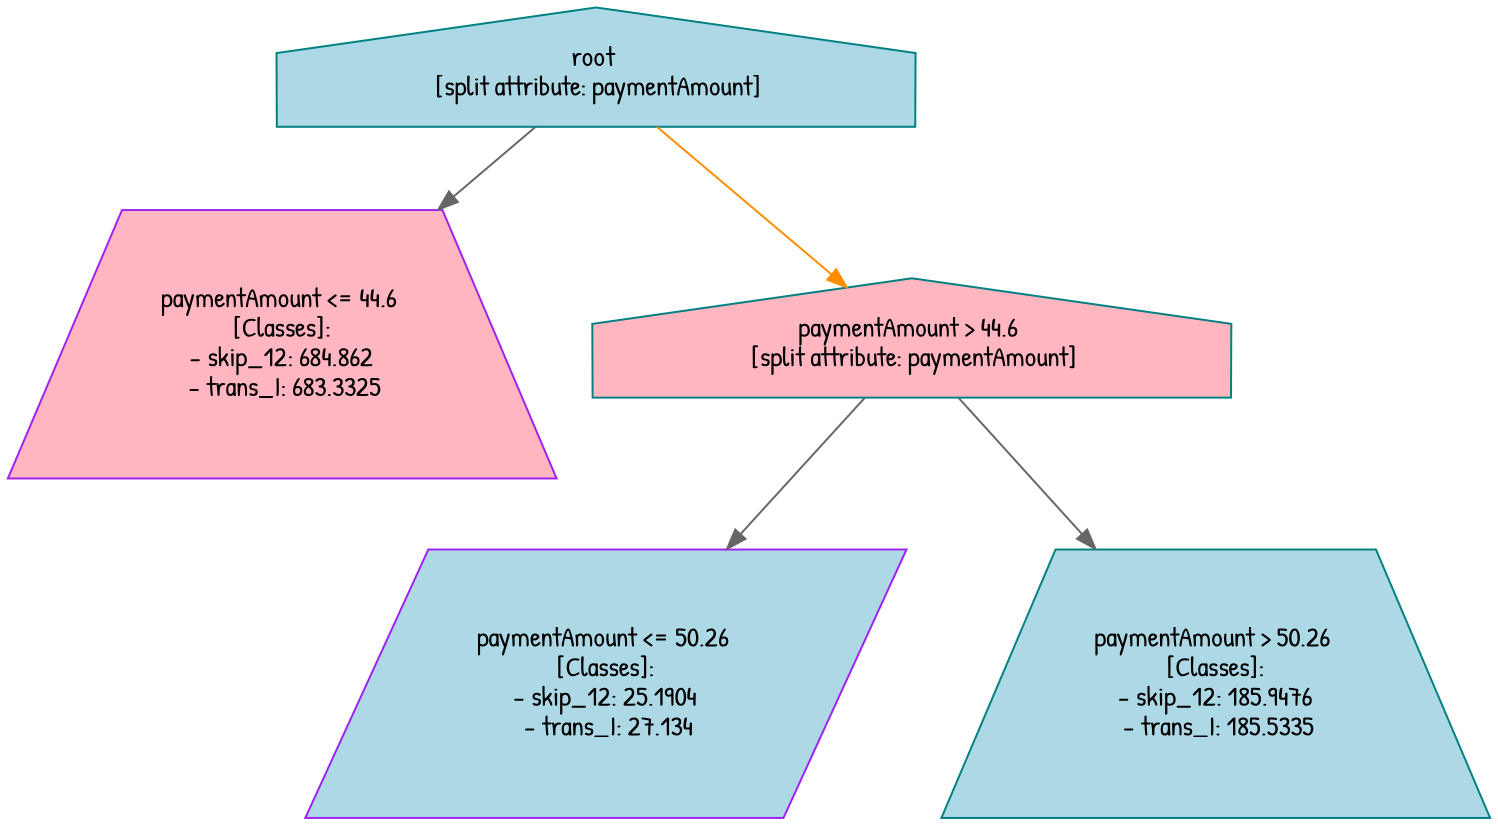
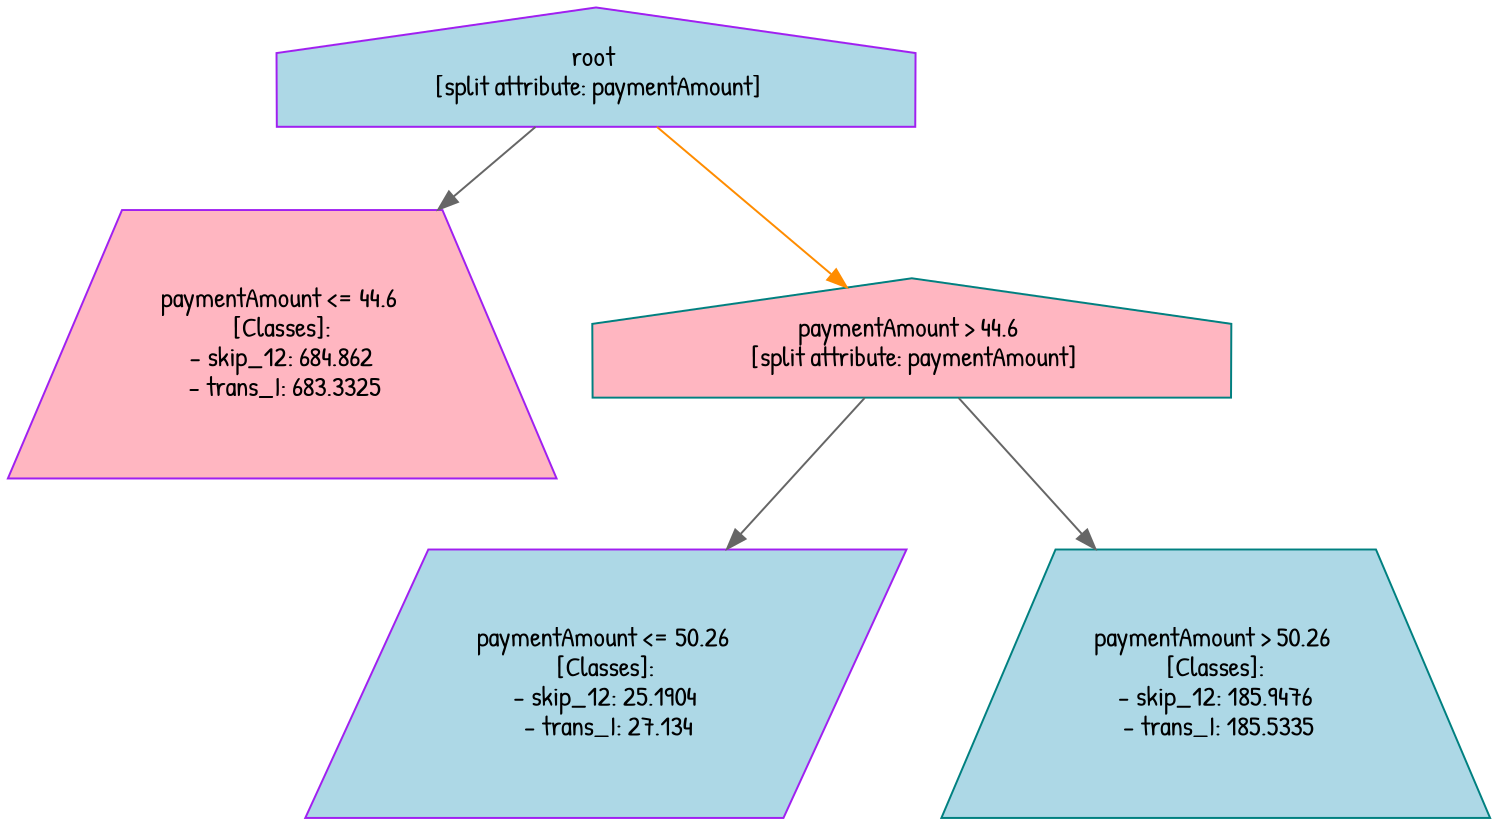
node "root [split attribute: paymentAmount]": color teal -> purple
